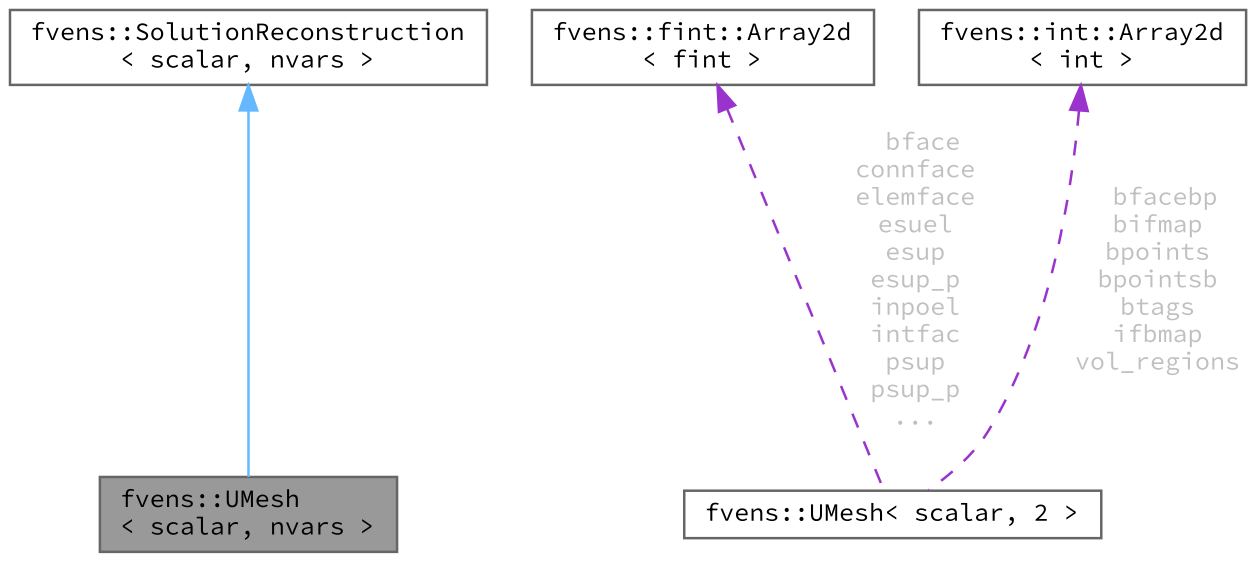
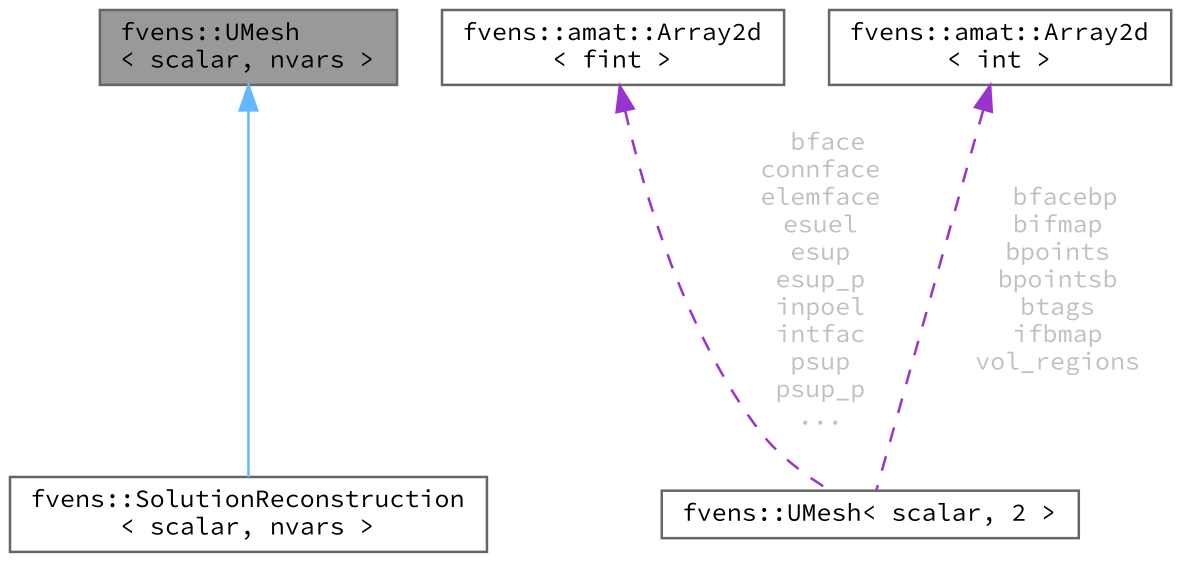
node "fvens::fint::Array2d < fint >": label "fvens::fint::Array2d < fint >" -> "fvens::amat::Array2d < fint >"
node "fvens::int::Array2d < int >": label "fvens::int::Array2d < int >" -> "fvens::amat::Array2d < int >"
edge "fvens::UMesh < scalar, nvars >" -> "fvens::SolutionReconstruction < scalar, nvars >": reversed
